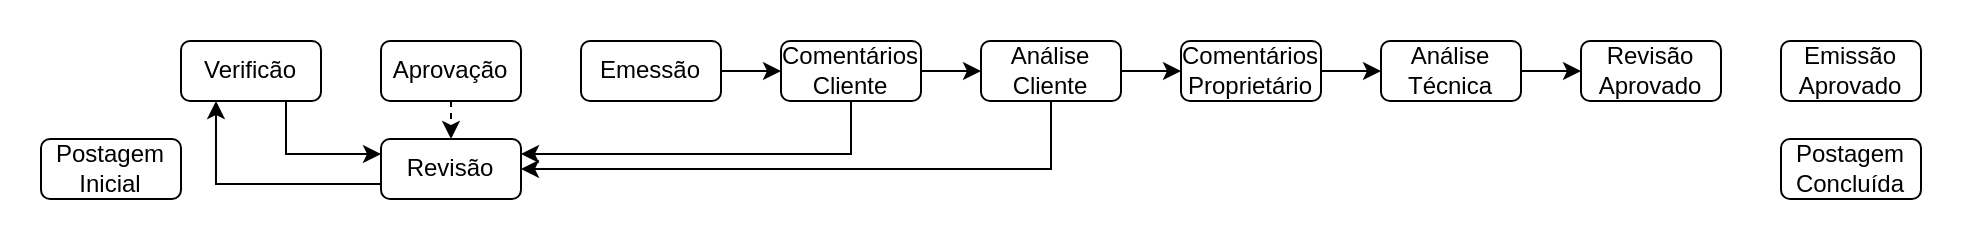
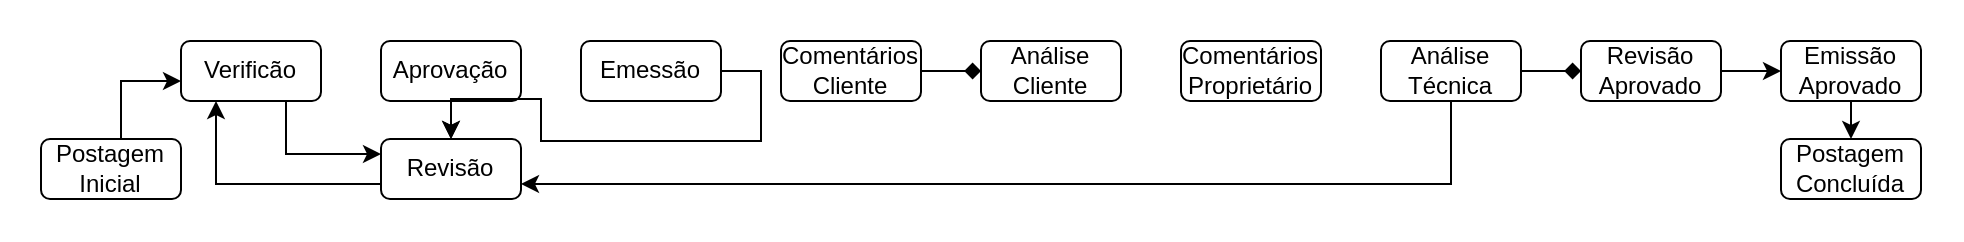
edge "Emessão" -> "Comentários Cliente": now "Emessão" -> "Revisão"
edge "Comentários Cliente" -> "Análise Cliente": arrowhead classic -> diamond
edge "Análise Cliente" -> "Comentários Proprietário": removed
edge "Comentários Proprietário" -> "Análise Técnica": removed
edge "Análise Técnica" -> "Revisão Aprovado": arrowhead classic -> diamond
edge "Revisão Aprovado" -> "Emissão Aprovado": added
edge "Postagem Inicial" -> "Verificão": added
edge "Emissão Aprovado" -> "Postagem Concluída": added
edge "Comentários Cliente" -> "Revisão": removed
edge "Análise Cliente" -> "Revisão": removed
edge "Análise Técnica" -> "Revisão": added
